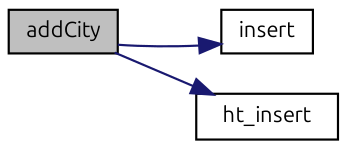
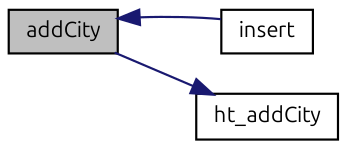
edge "addCity" -> "insert": reversed
node "ht_insert": label "ht_insert" -> "ht_addCity"
